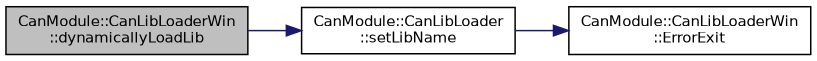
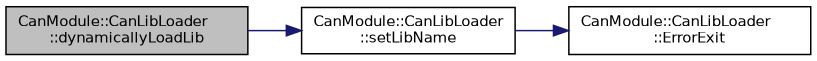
node "CanModule::CanLibLoaderWin ::dynamicallyLoadLib": label "CanModule::CanLibLoaderWin ::dynamicallyLoadLib" -> "CanModule::CanLibLoader ::dynamicallyLoadLib"
node "CanModule::CanLibLoaderWin ::ErrorExit": label "CanModule::CanLibLoaderWin ::ErrorExit" -> "CanModule::CanLibLoader ::ErrorExit"
